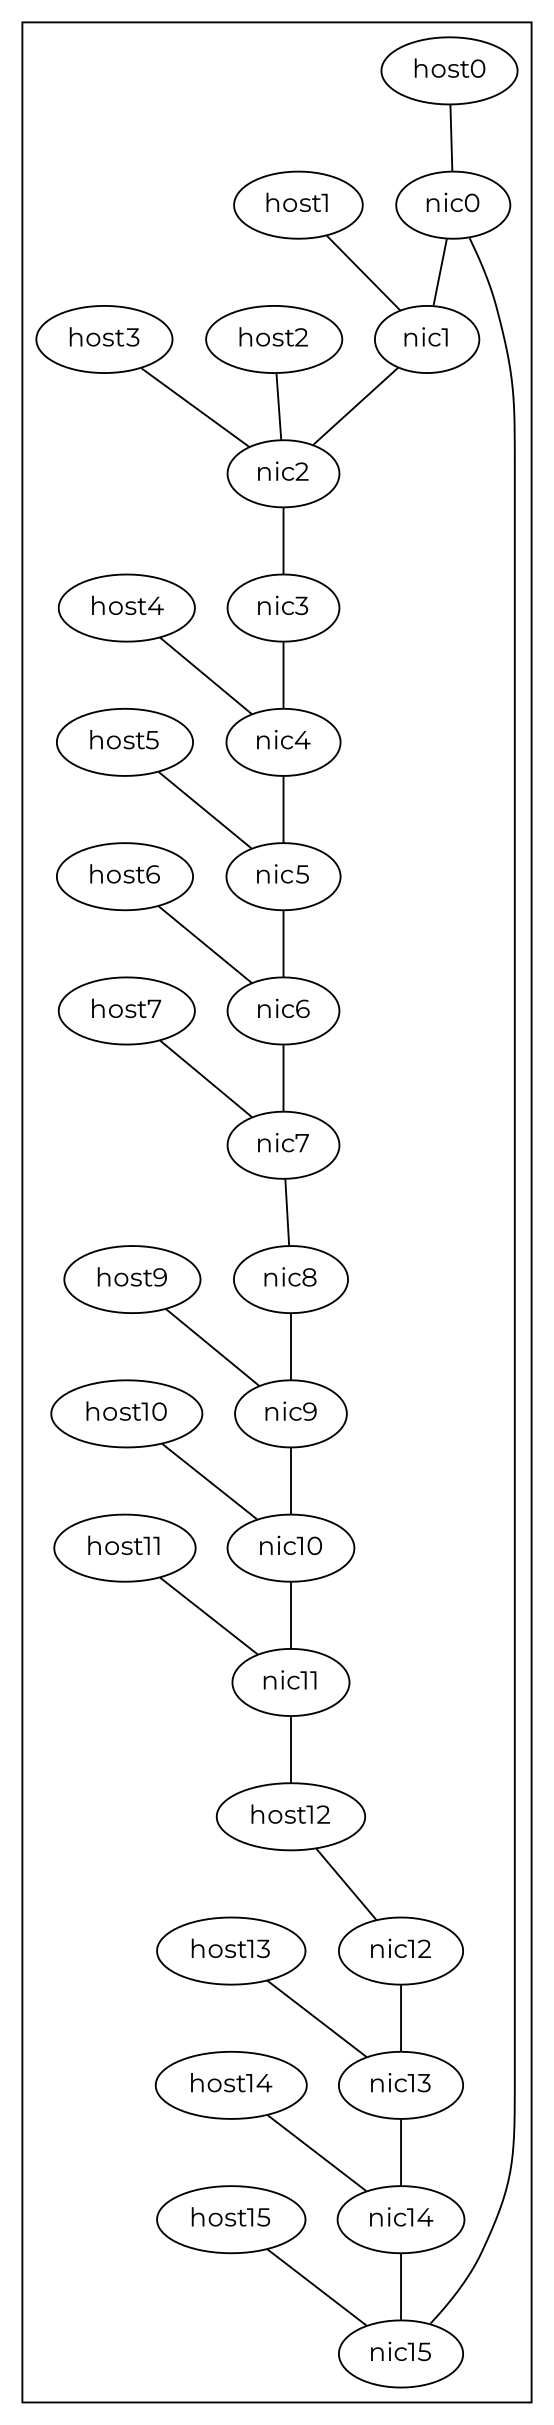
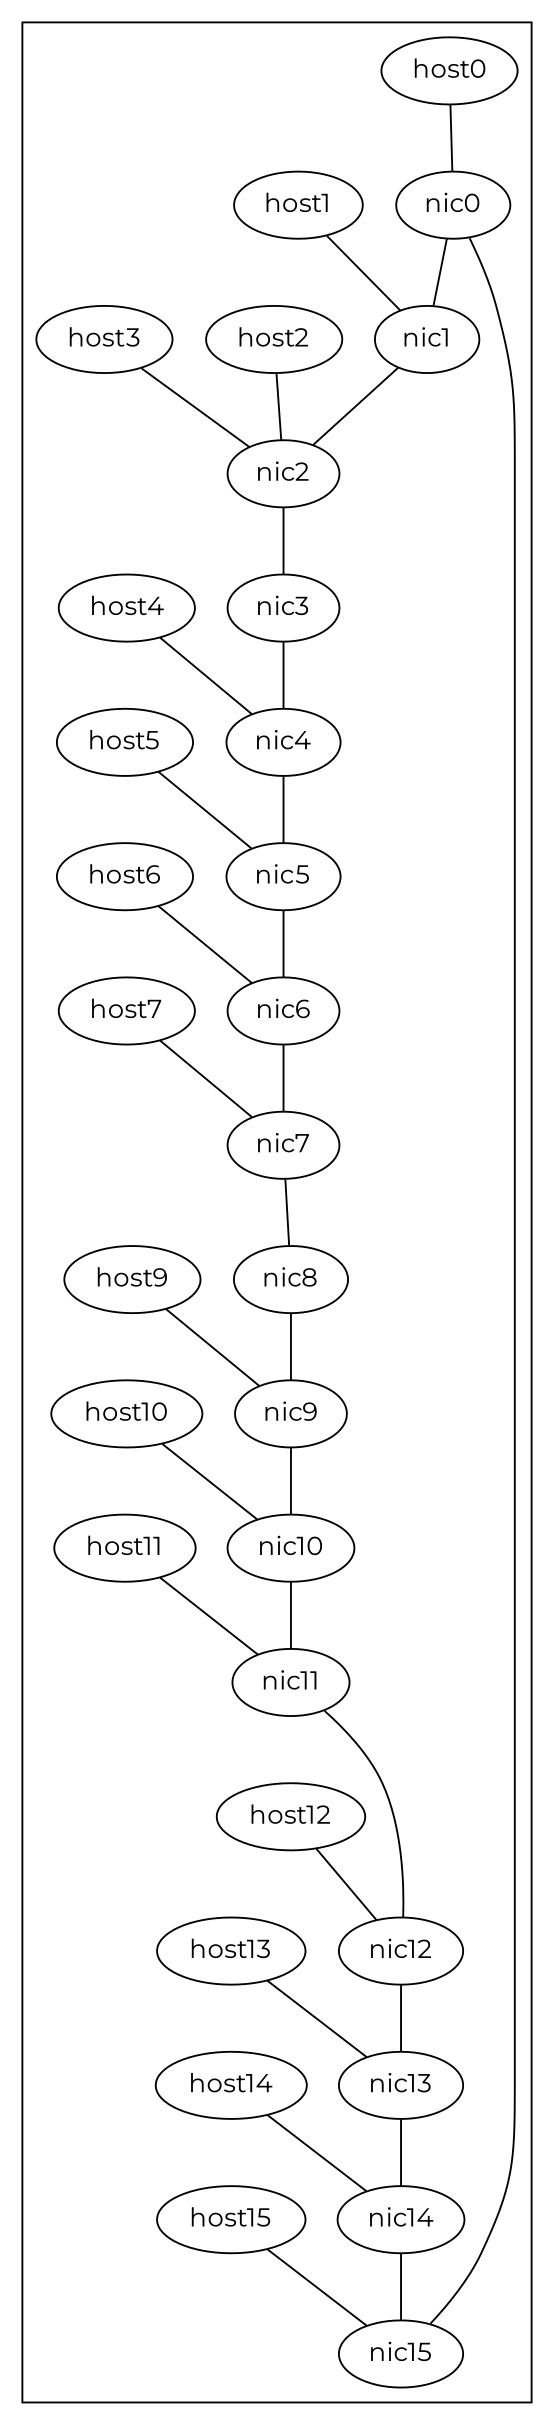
edge "nic11" -- "host12": now "nic11" -- "nic12"
